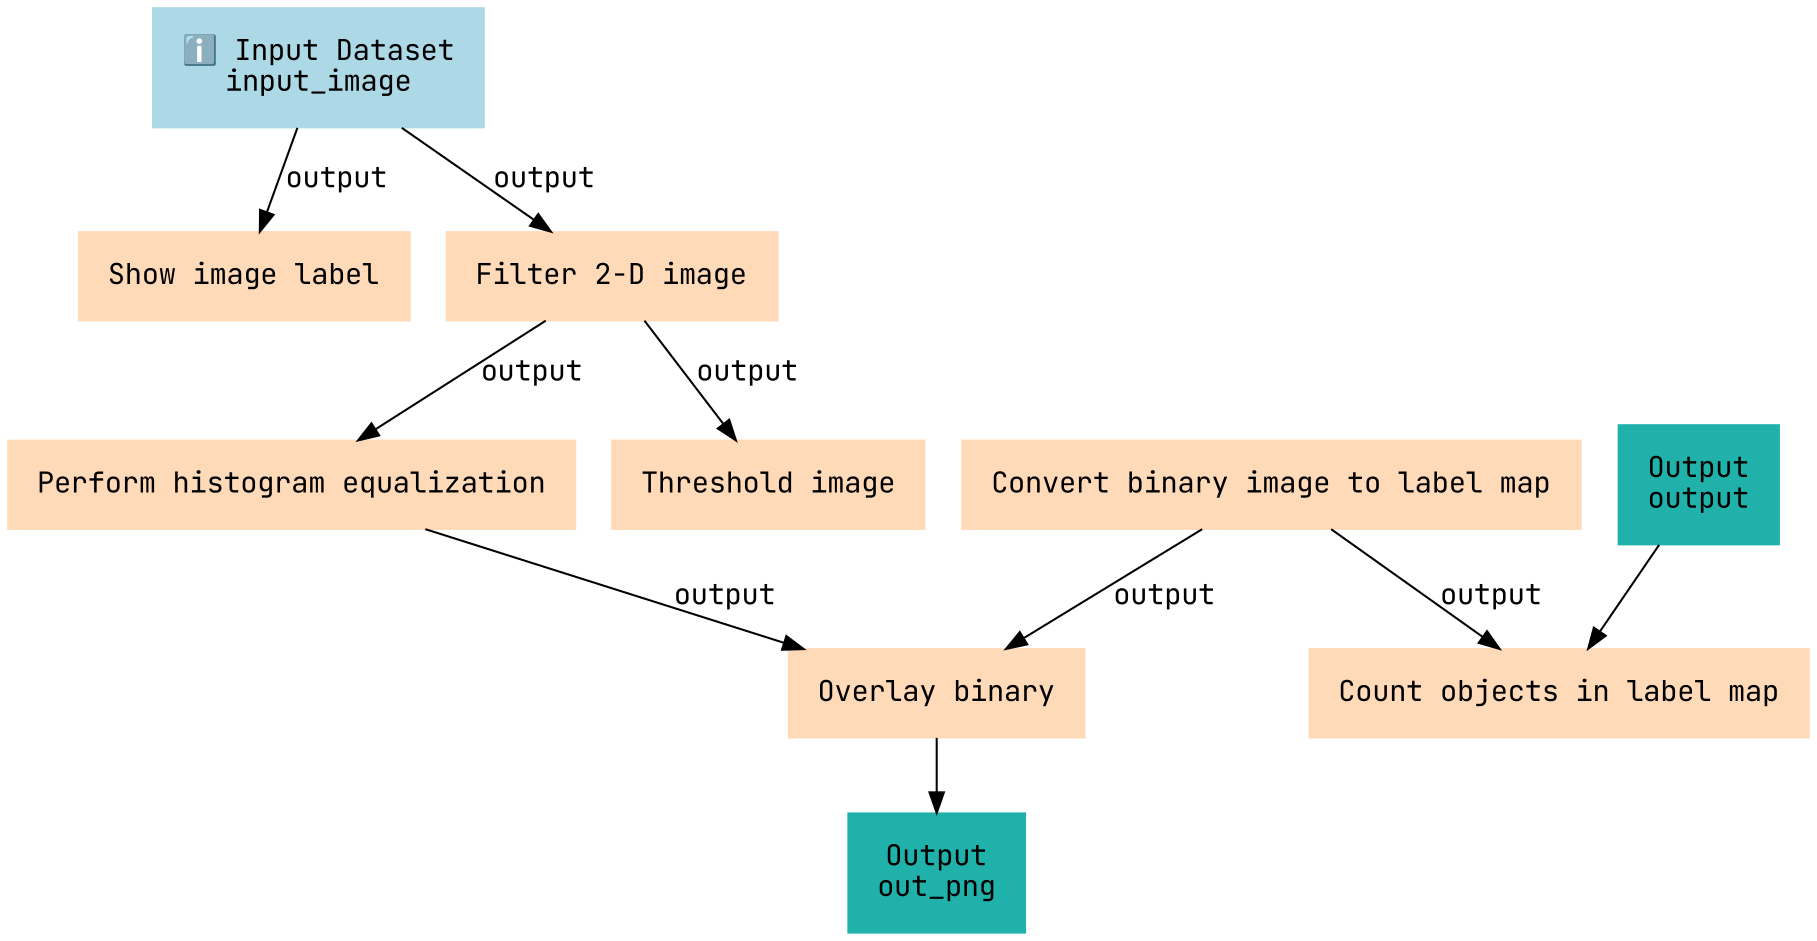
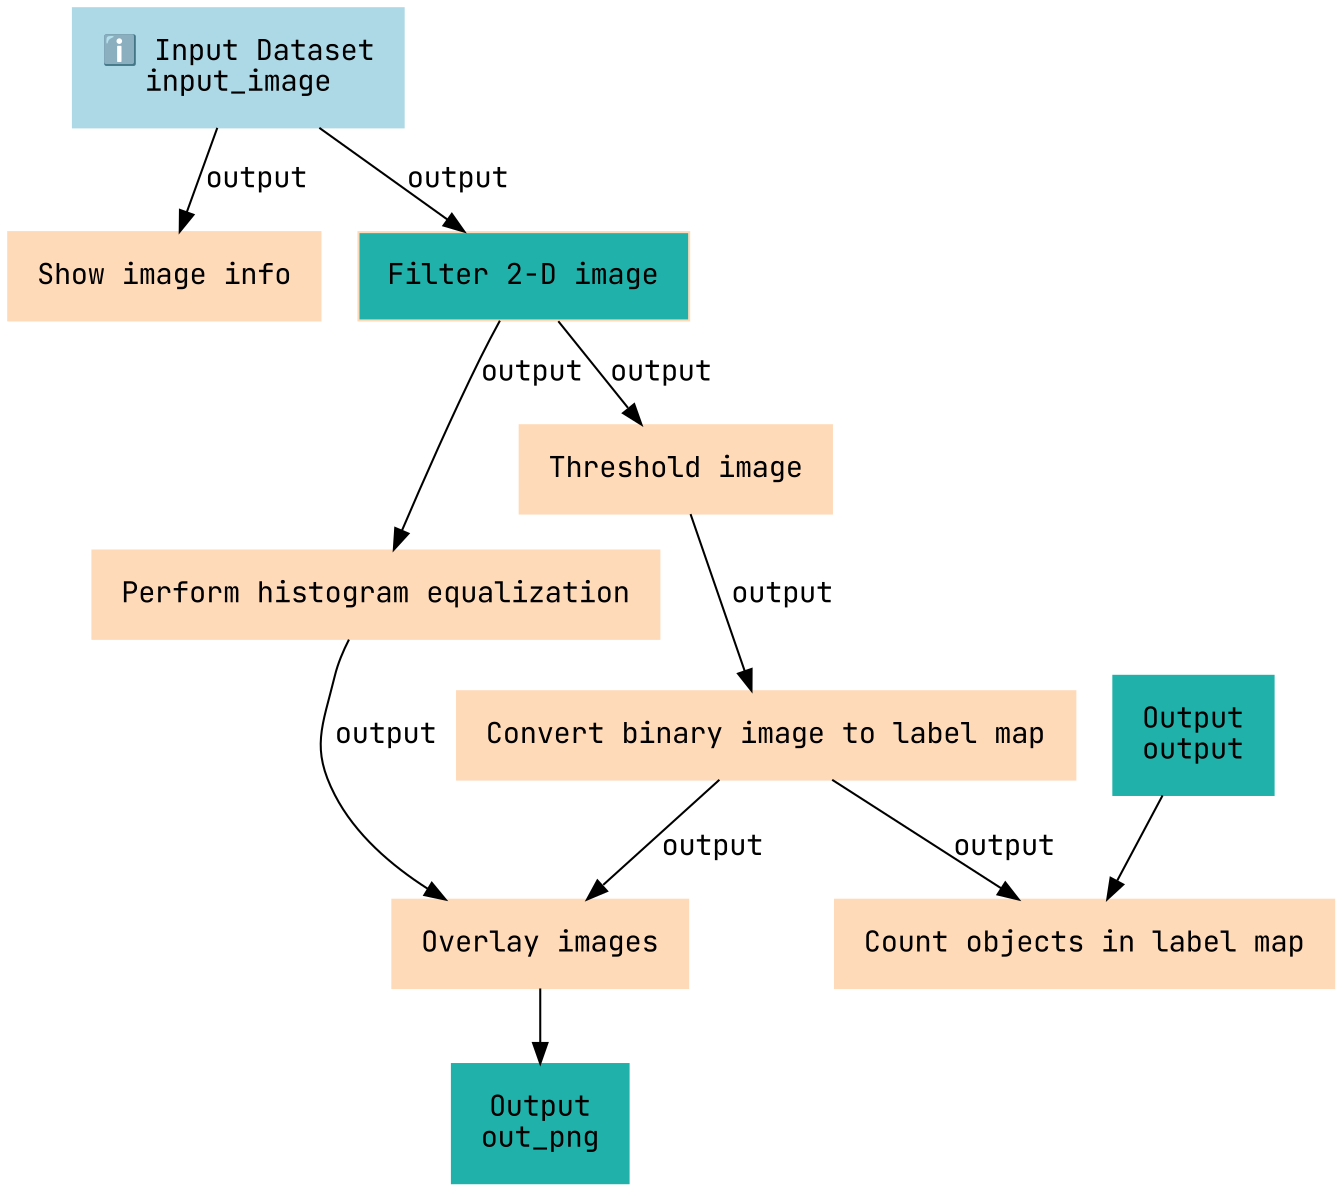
node "Show image label": label "Show image label" -> "Show image info"
node "Filter 2-D image": fillcolor peachpuff -> lightseagreen
edge "Threshold image" -> "Convert binary image to label map": added, label "output"
node "Overlay binary": label "Overlay binary" -> "Overlay images"
